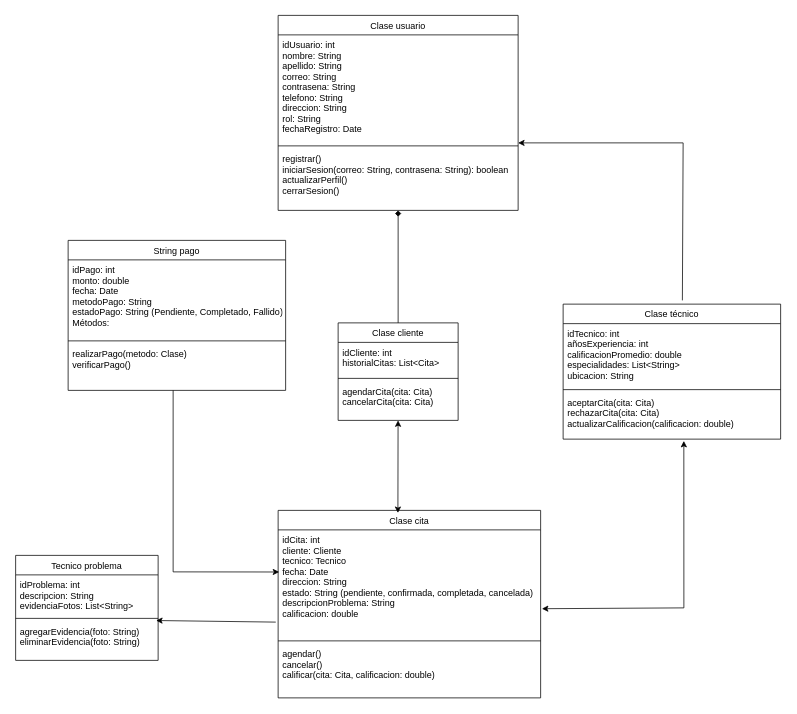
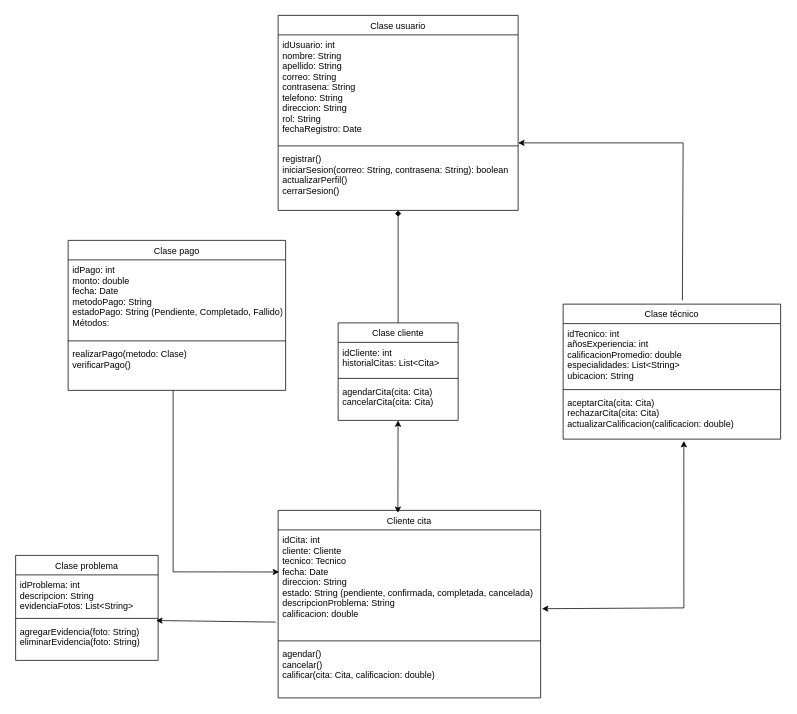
node "String pago": label "String pago" -> "Clase pago"
node "Clase cita": label "Clase cita" -> "Cliente cita"
node "Tecnico problema": label "Tecnico problema" -> "Clase problema"
